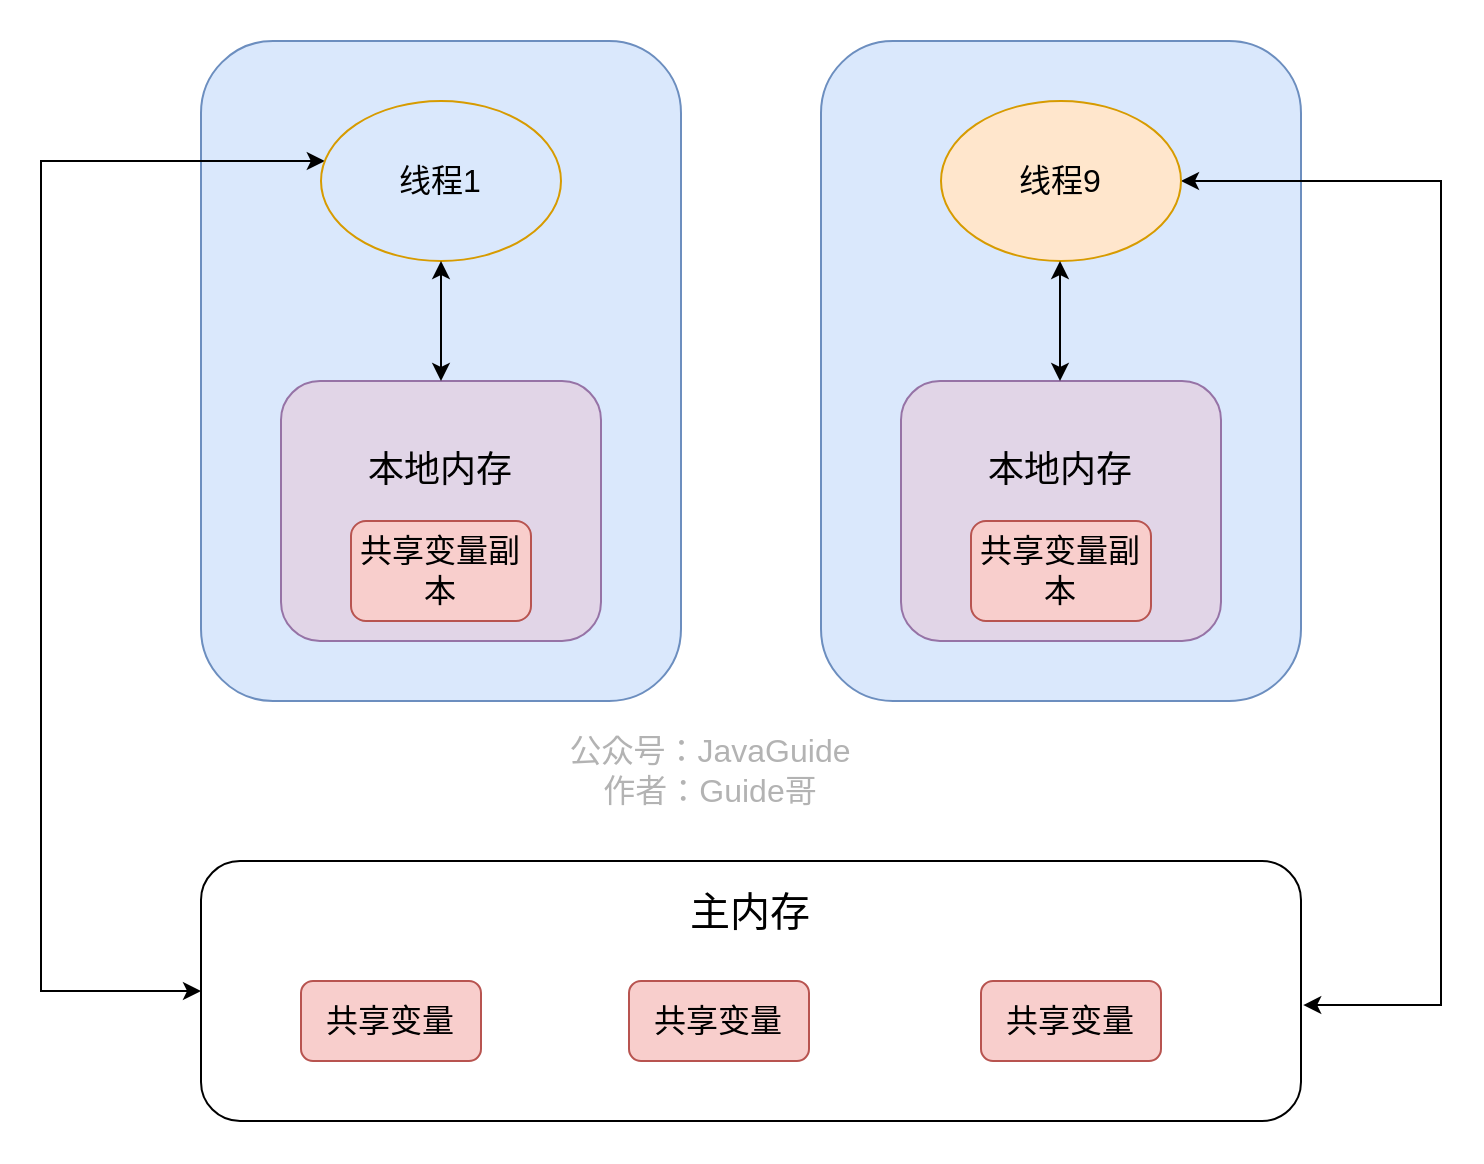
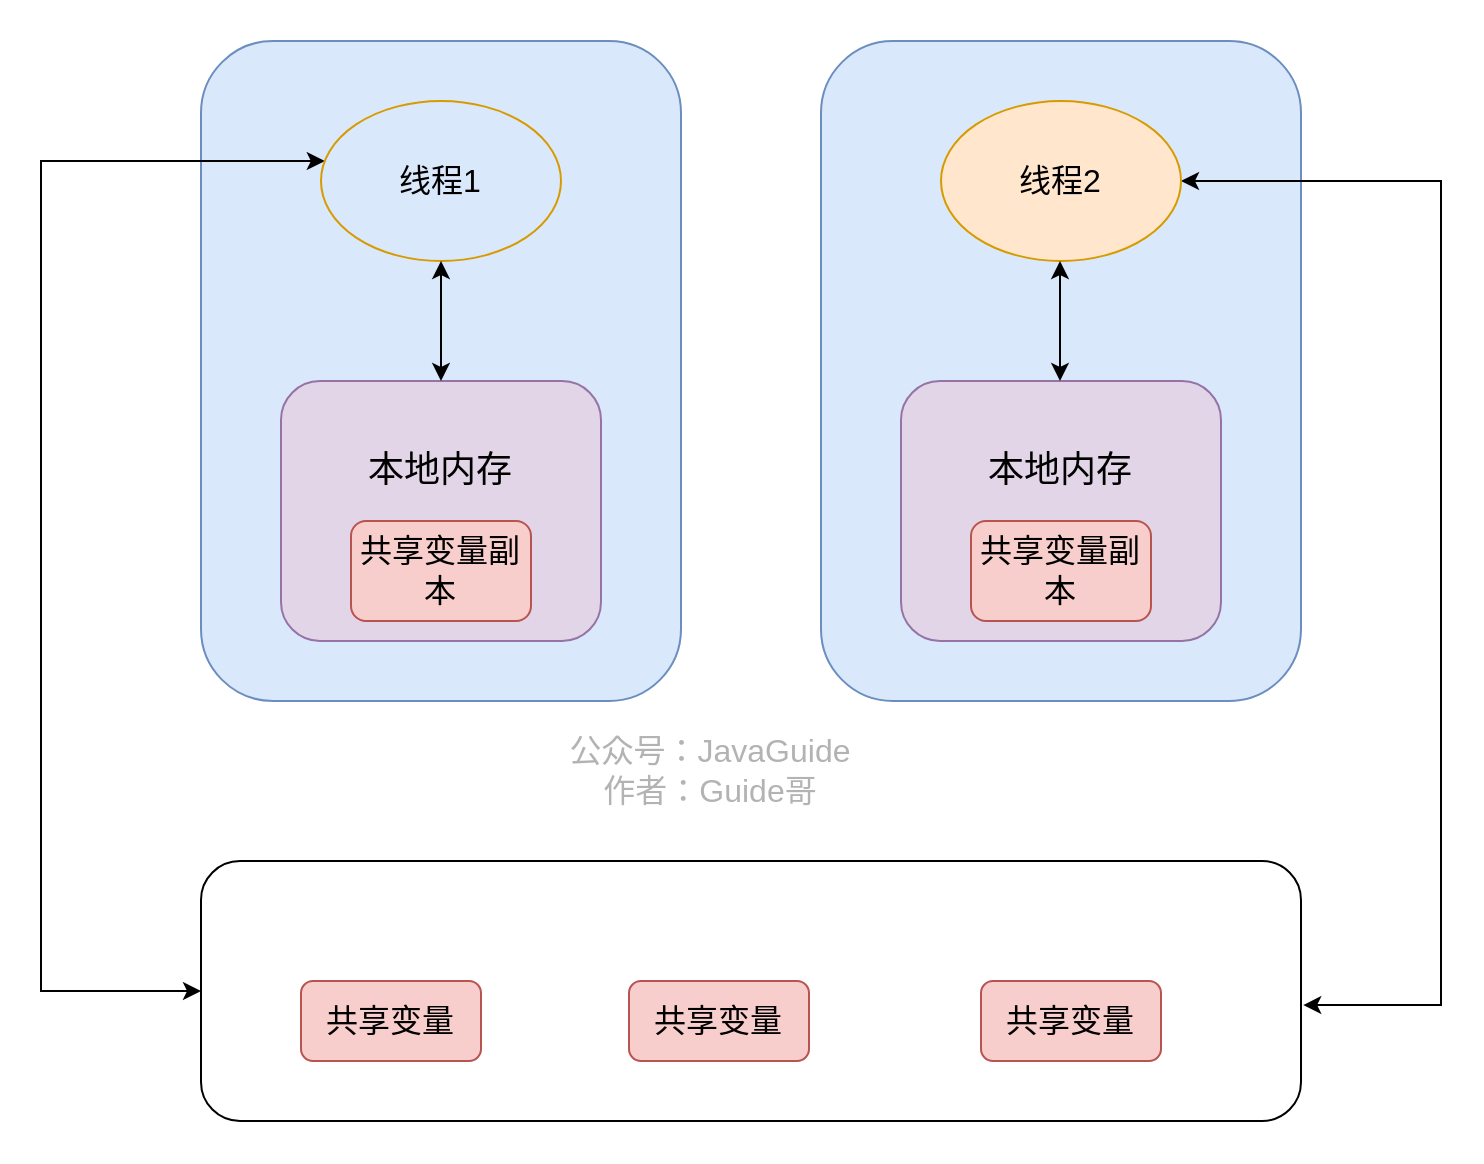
node "线程9": label "线程9" -> "线程2"
node "主内存": removed
